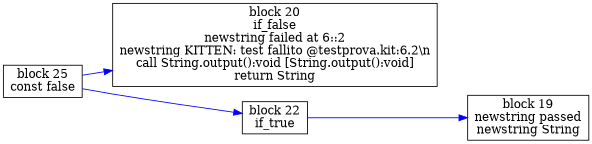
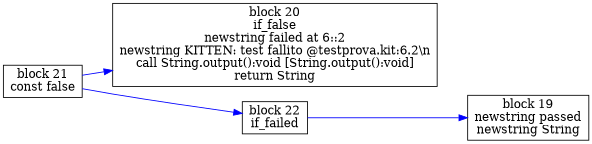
node "block 25 const false": label "block 25 const false" -> "block 21 const false"
node "block 22 if_true": label "block 22 if_true" -> "block 22 if_failed"
